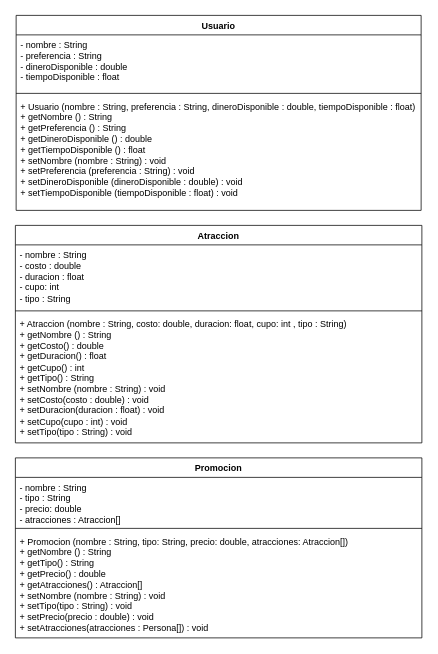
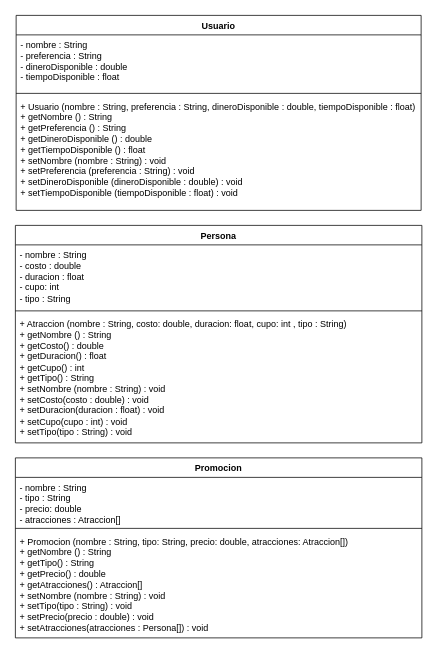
node "Atraccion": label "Atraccion" -> "Persona"
